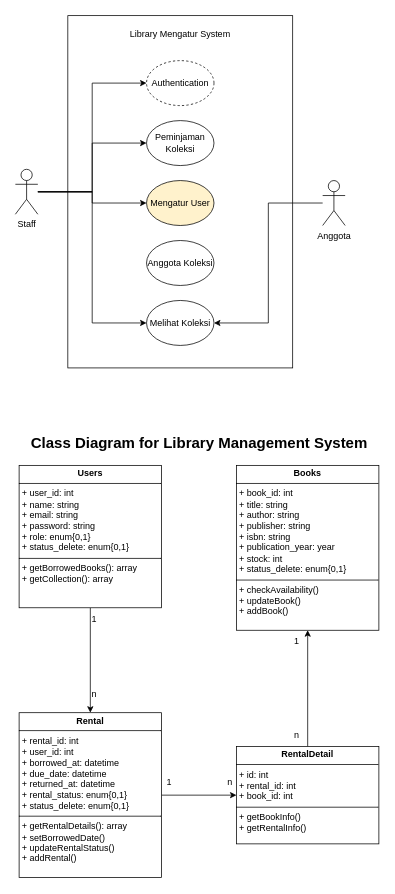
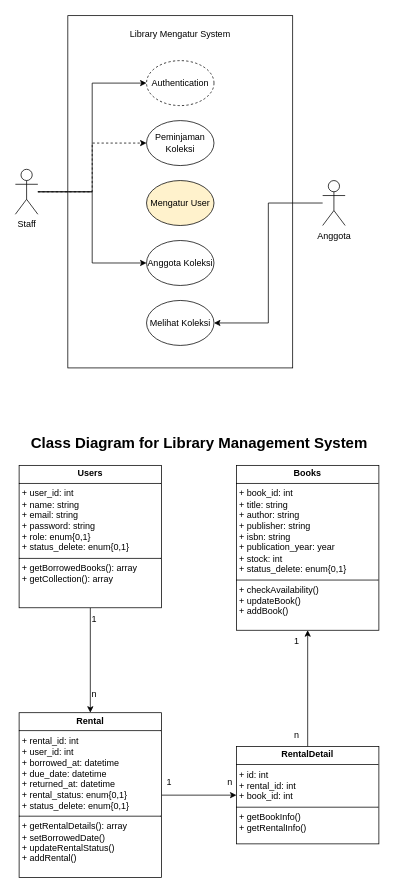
edge "Staff" -> "Peminjaman Koleksi": style solid -> dashed
edge "Staff" -> "Mengatur User": now "Staff" -> "Anggota Koleksi"
edge "Staff" -> "Melihat Koleksi": removed
